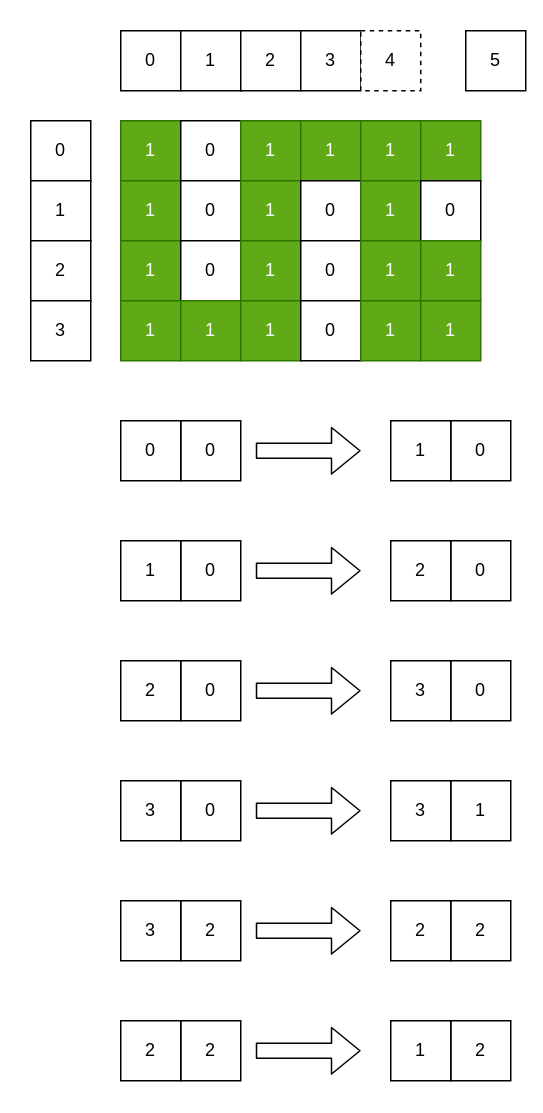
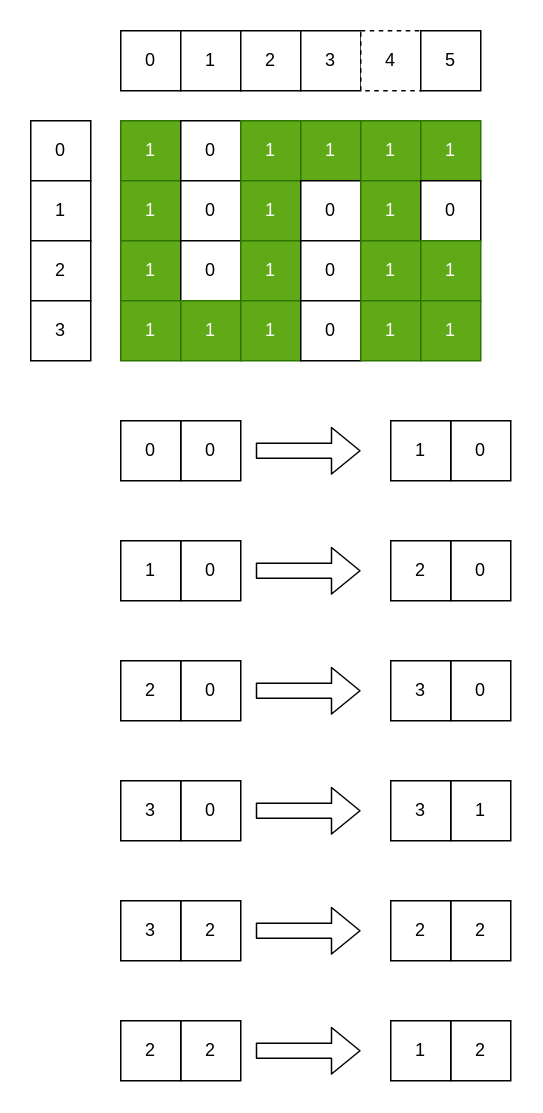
node "5": moved (496, 61) -> (451, 61)
